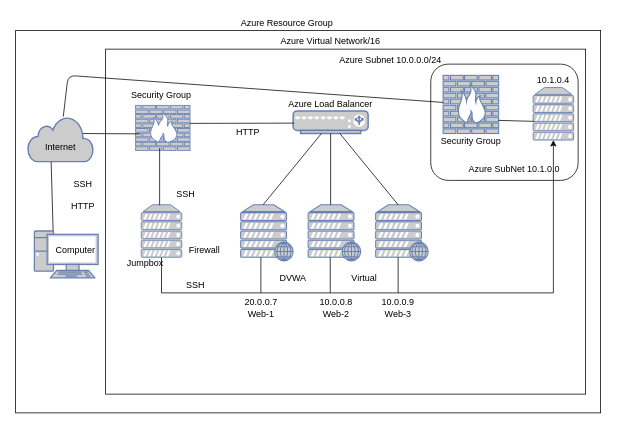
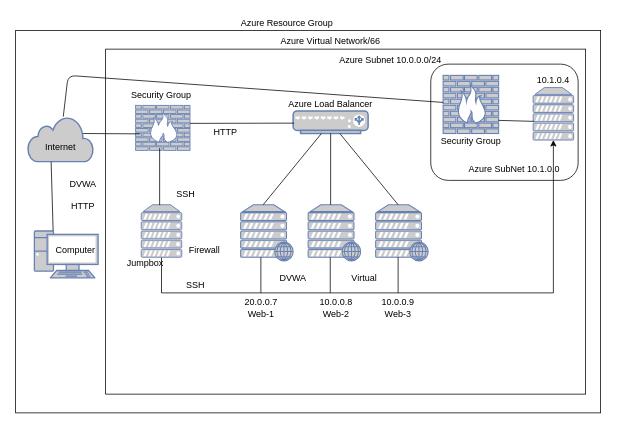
node "Azure Virtual Network/16": label "Azure Virtual Network/16" -> "Azure Virtual Network/66"
node "HTTP": moved (248, 133) -> (225, 133)
node "SSH HTTP": label "SSH HTTP" -> "DVWA HTTP"
